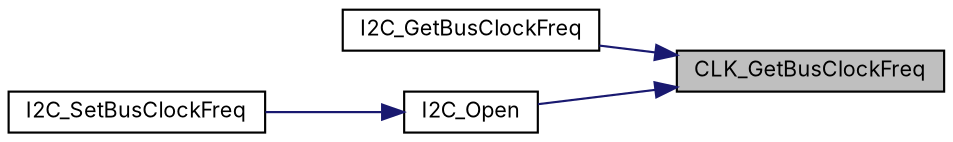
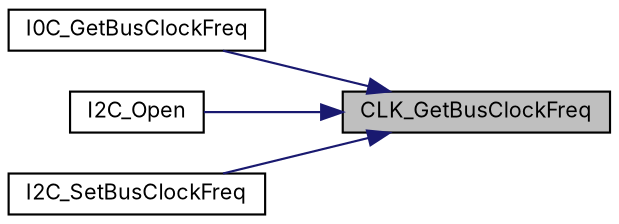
node "I2C_GetBusClockFreq": label "I2C_GetBusClockFreq" -> "I0C_GetBusClockFreq"
edge "I2C_SetBusClockFreq" -> "I2C_Open": now "I2C_SetBusClockFreq" -> "CLK_GetBusClockFreq"
